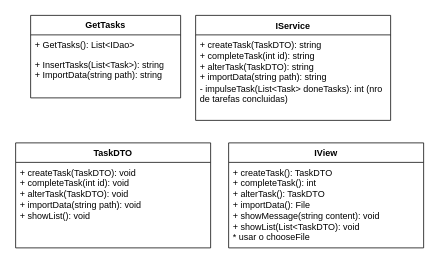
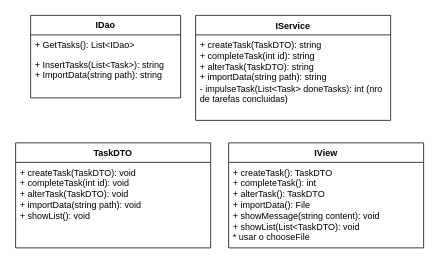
node "GetTasks": label "GetTasks" -> "IDao"
